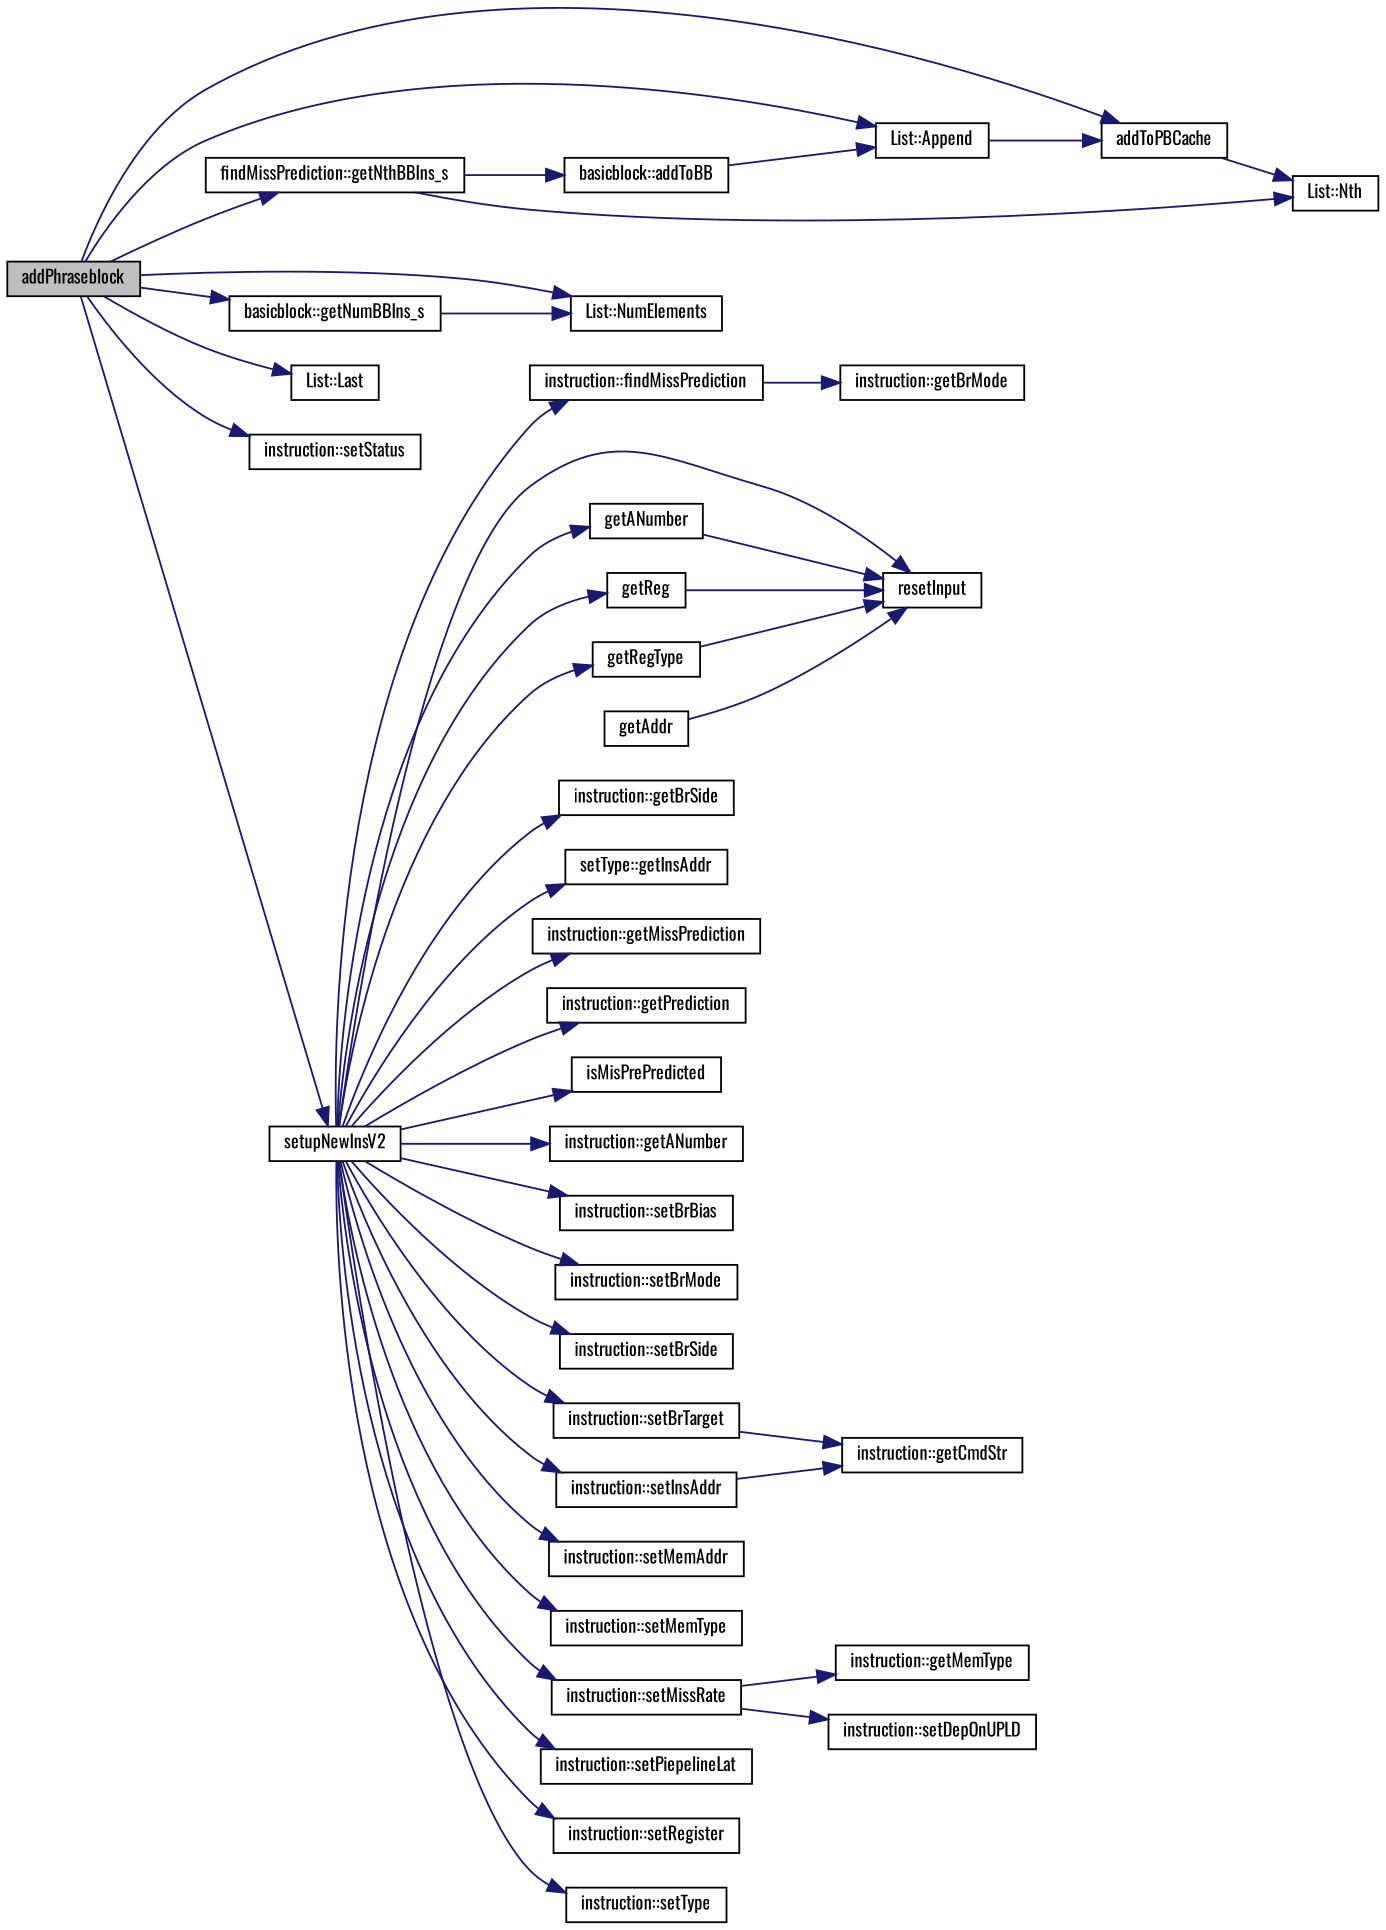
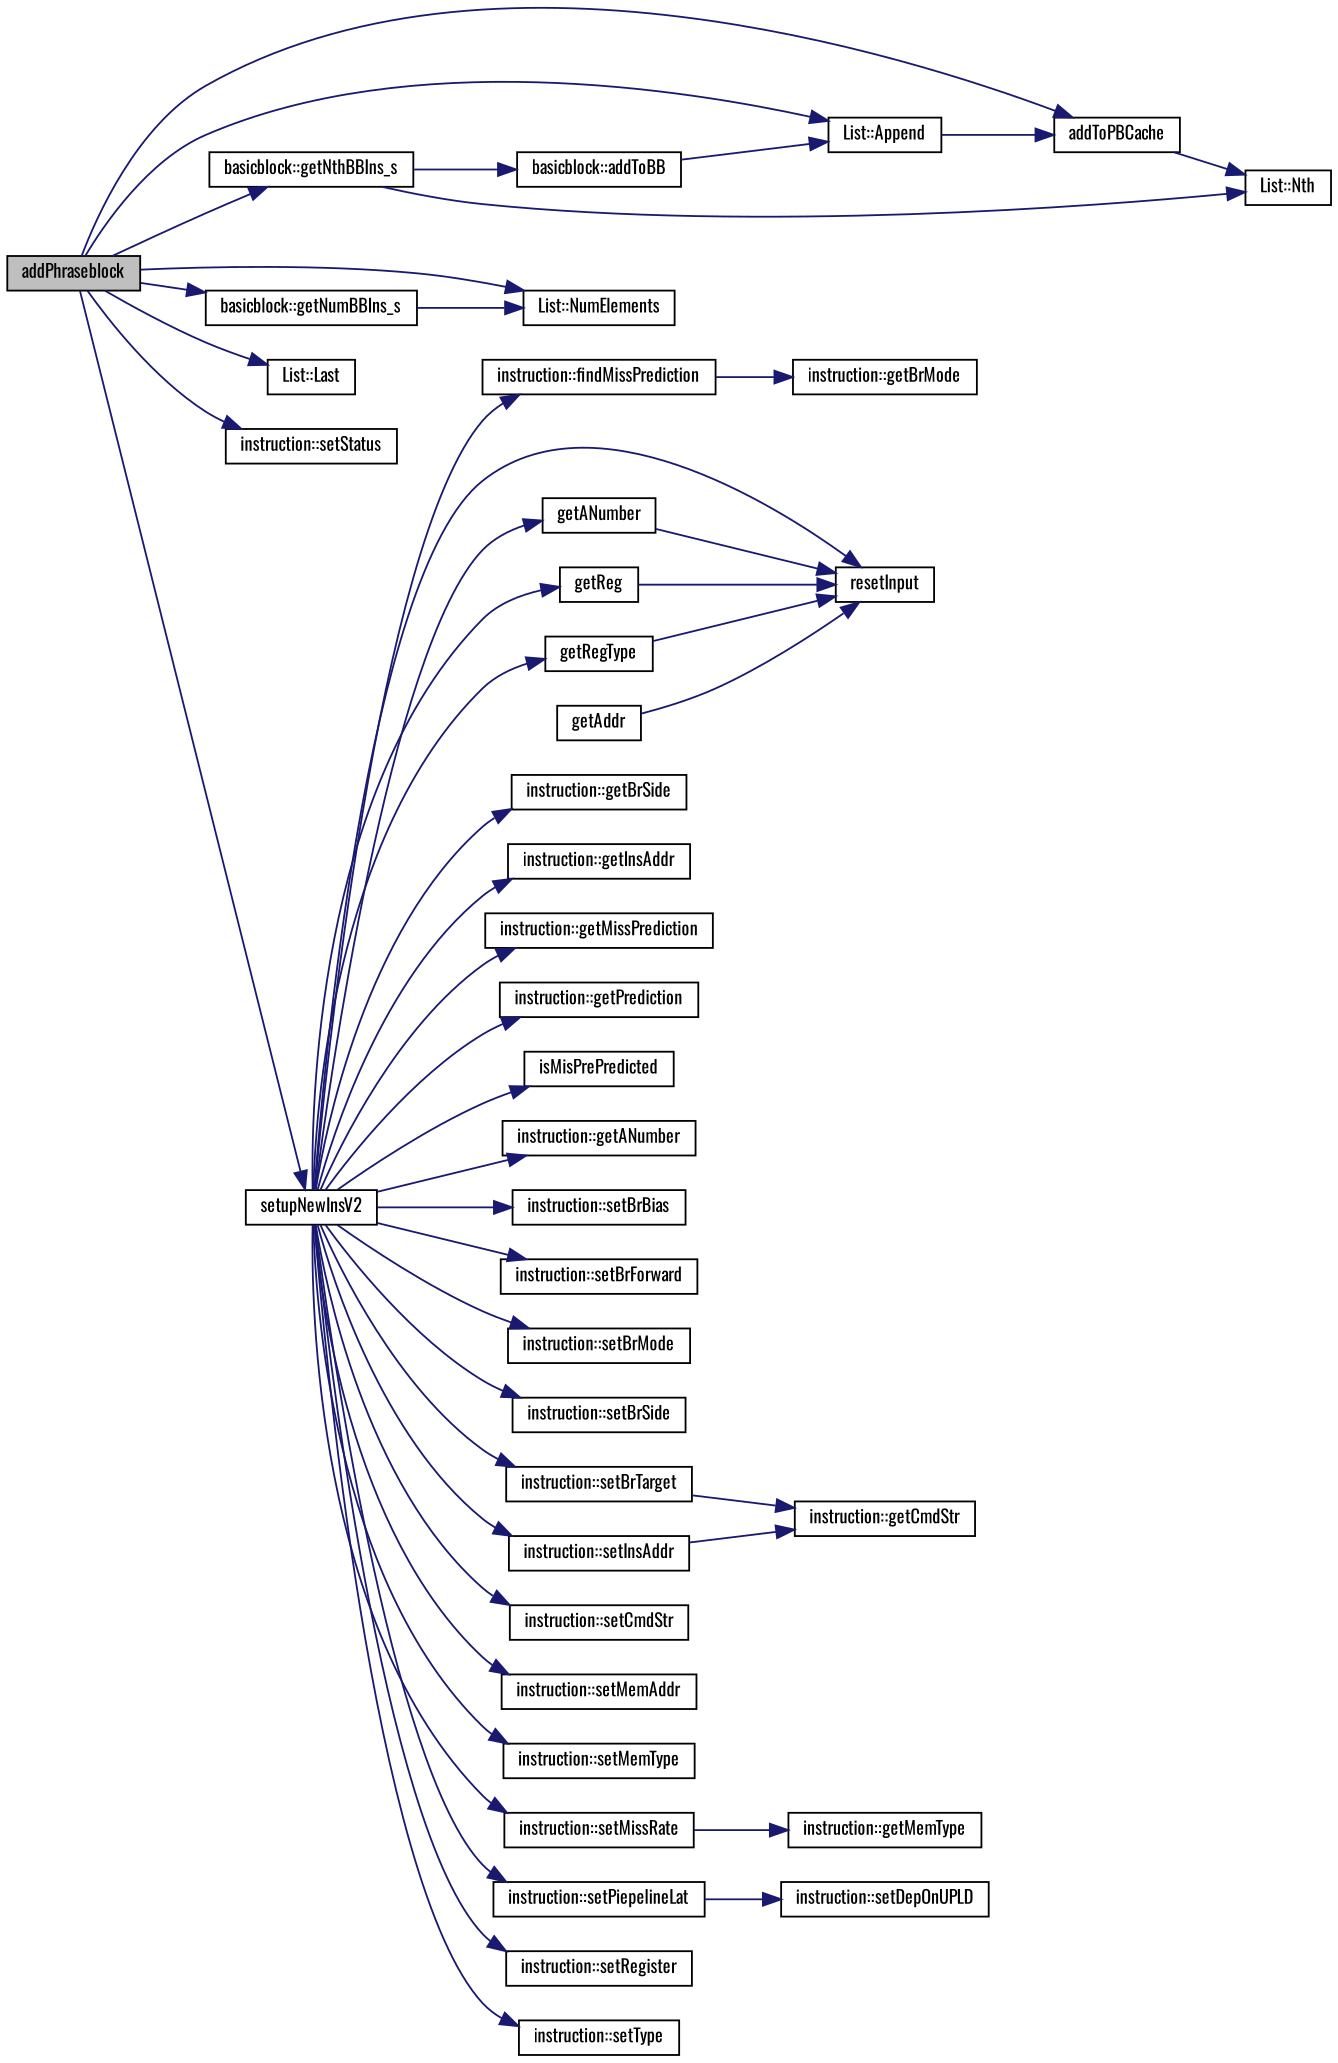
node "findMissPrediction::getNthBBIns_s": label "findMissPrediction::getNthBBIns_s" -> "basicblock::getNthBBIns_s"
node "setType::getInsAddr": label "setType::getInsAddr" -> "instruction::getInsAddr"
node "instruction::setBrForward": added
node "instruction::setCmdStr": added
edge "instruction::setMissRate" -> "instruction::setDepOnUPLD": now "instruction::setPiepelineLat" -> "instruction::setDepOnUPLD"
